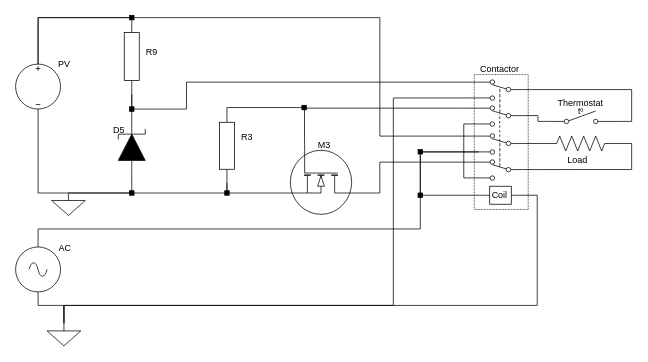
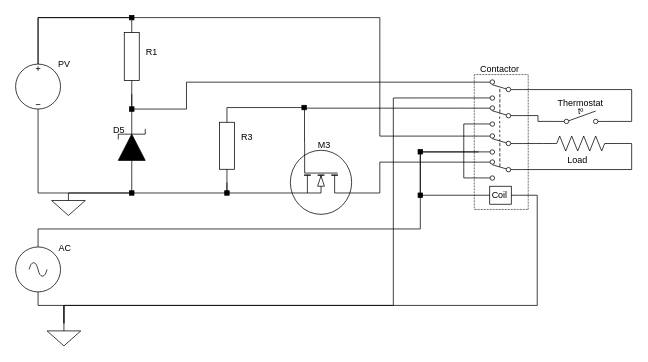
node "R9": label "R9" -> "R1"
